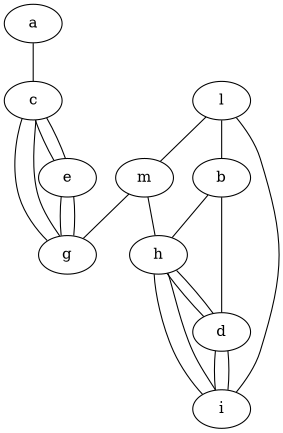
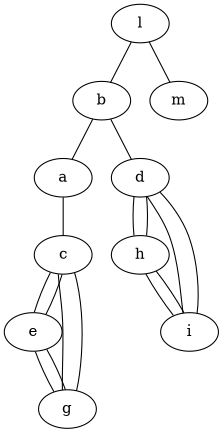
edge "m" -- "g": removed
edge "m" -- "h": removed
edge "b" -- "h": now "b" -- "a"
edge "l" -- "i": removed
